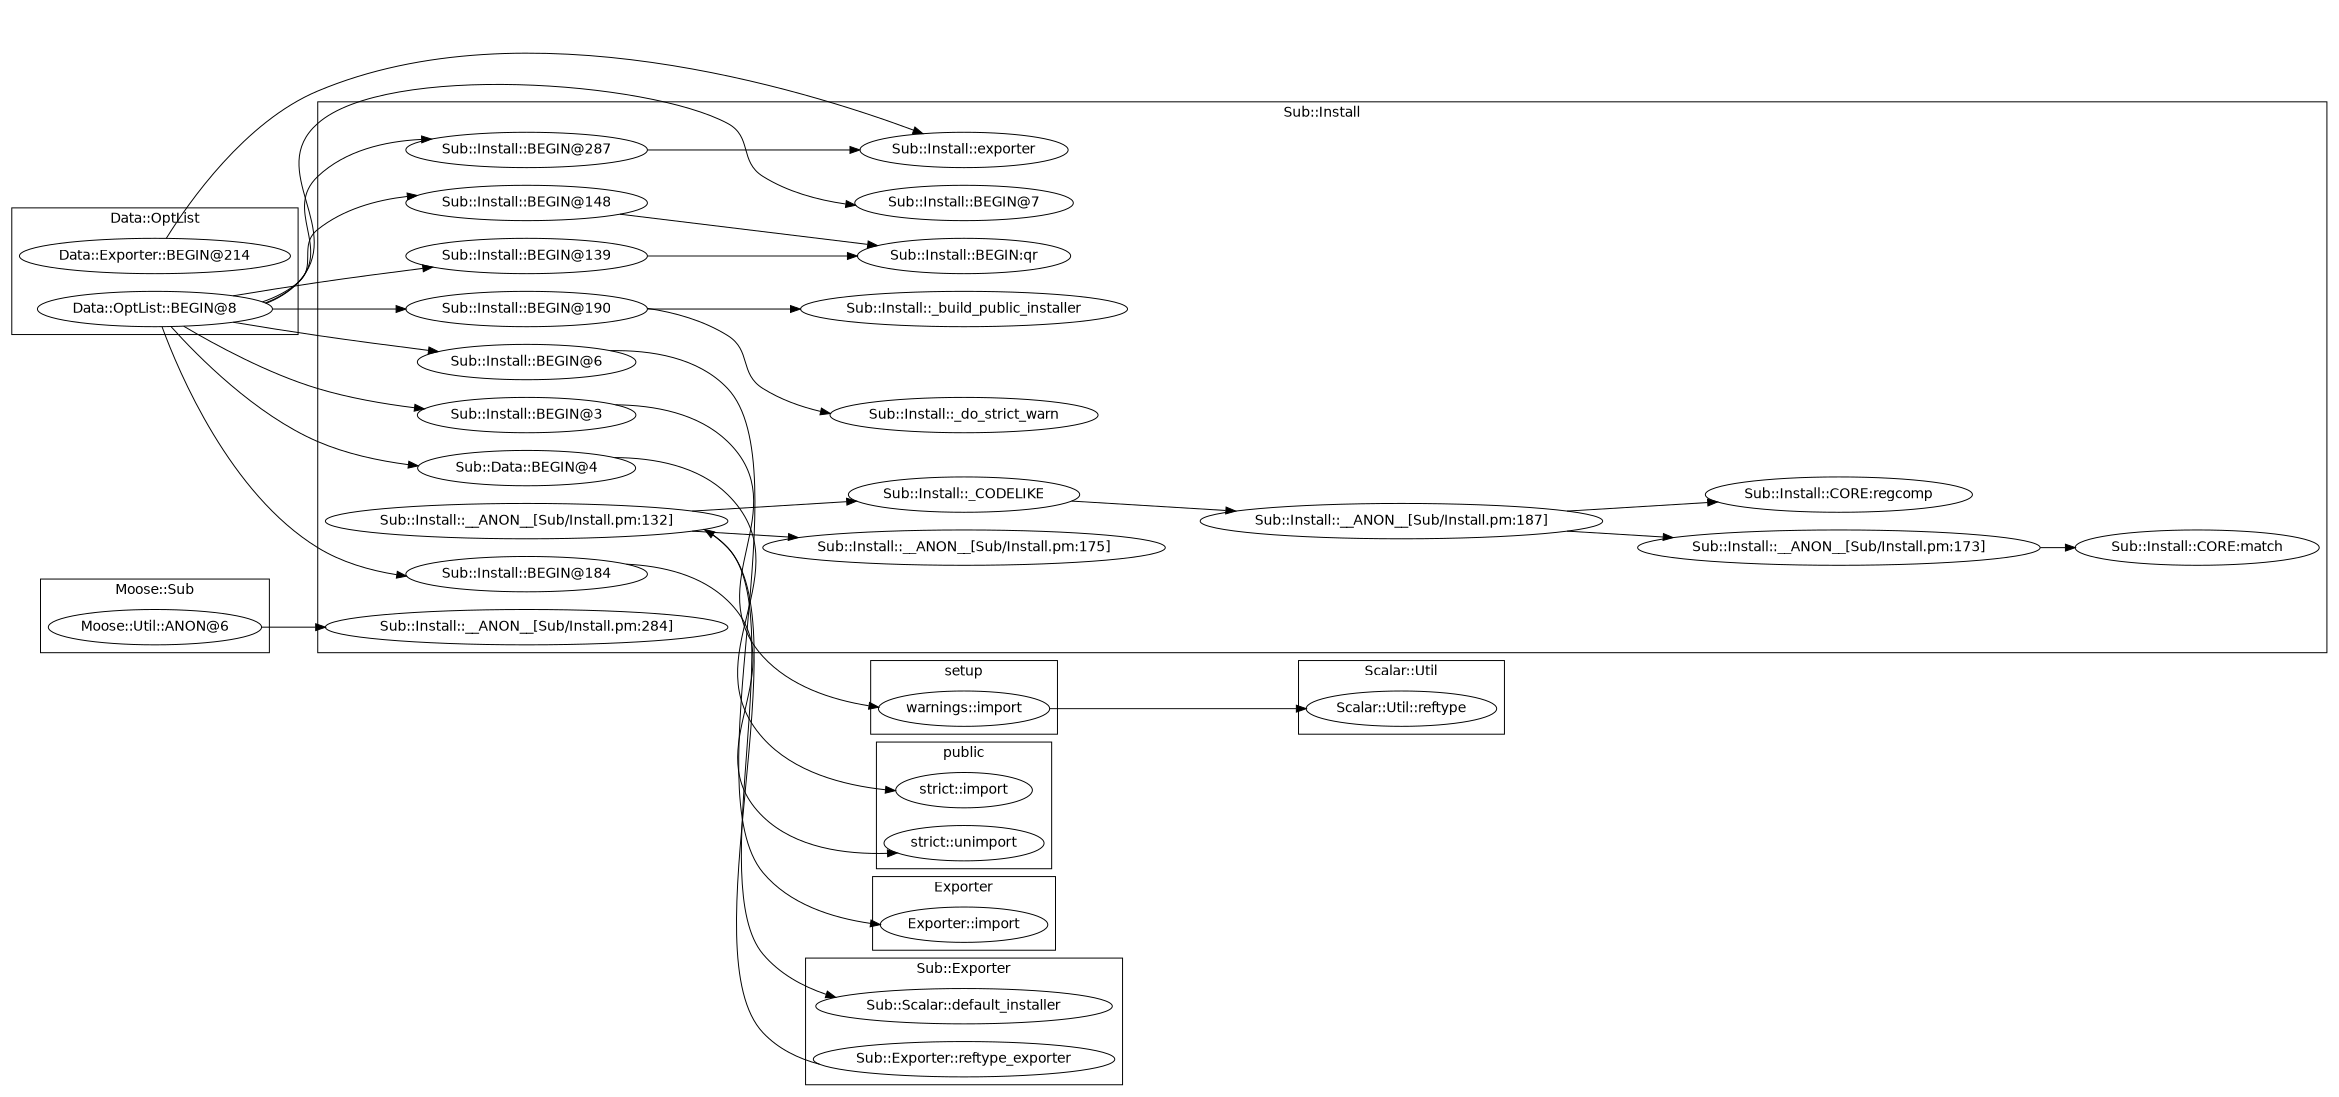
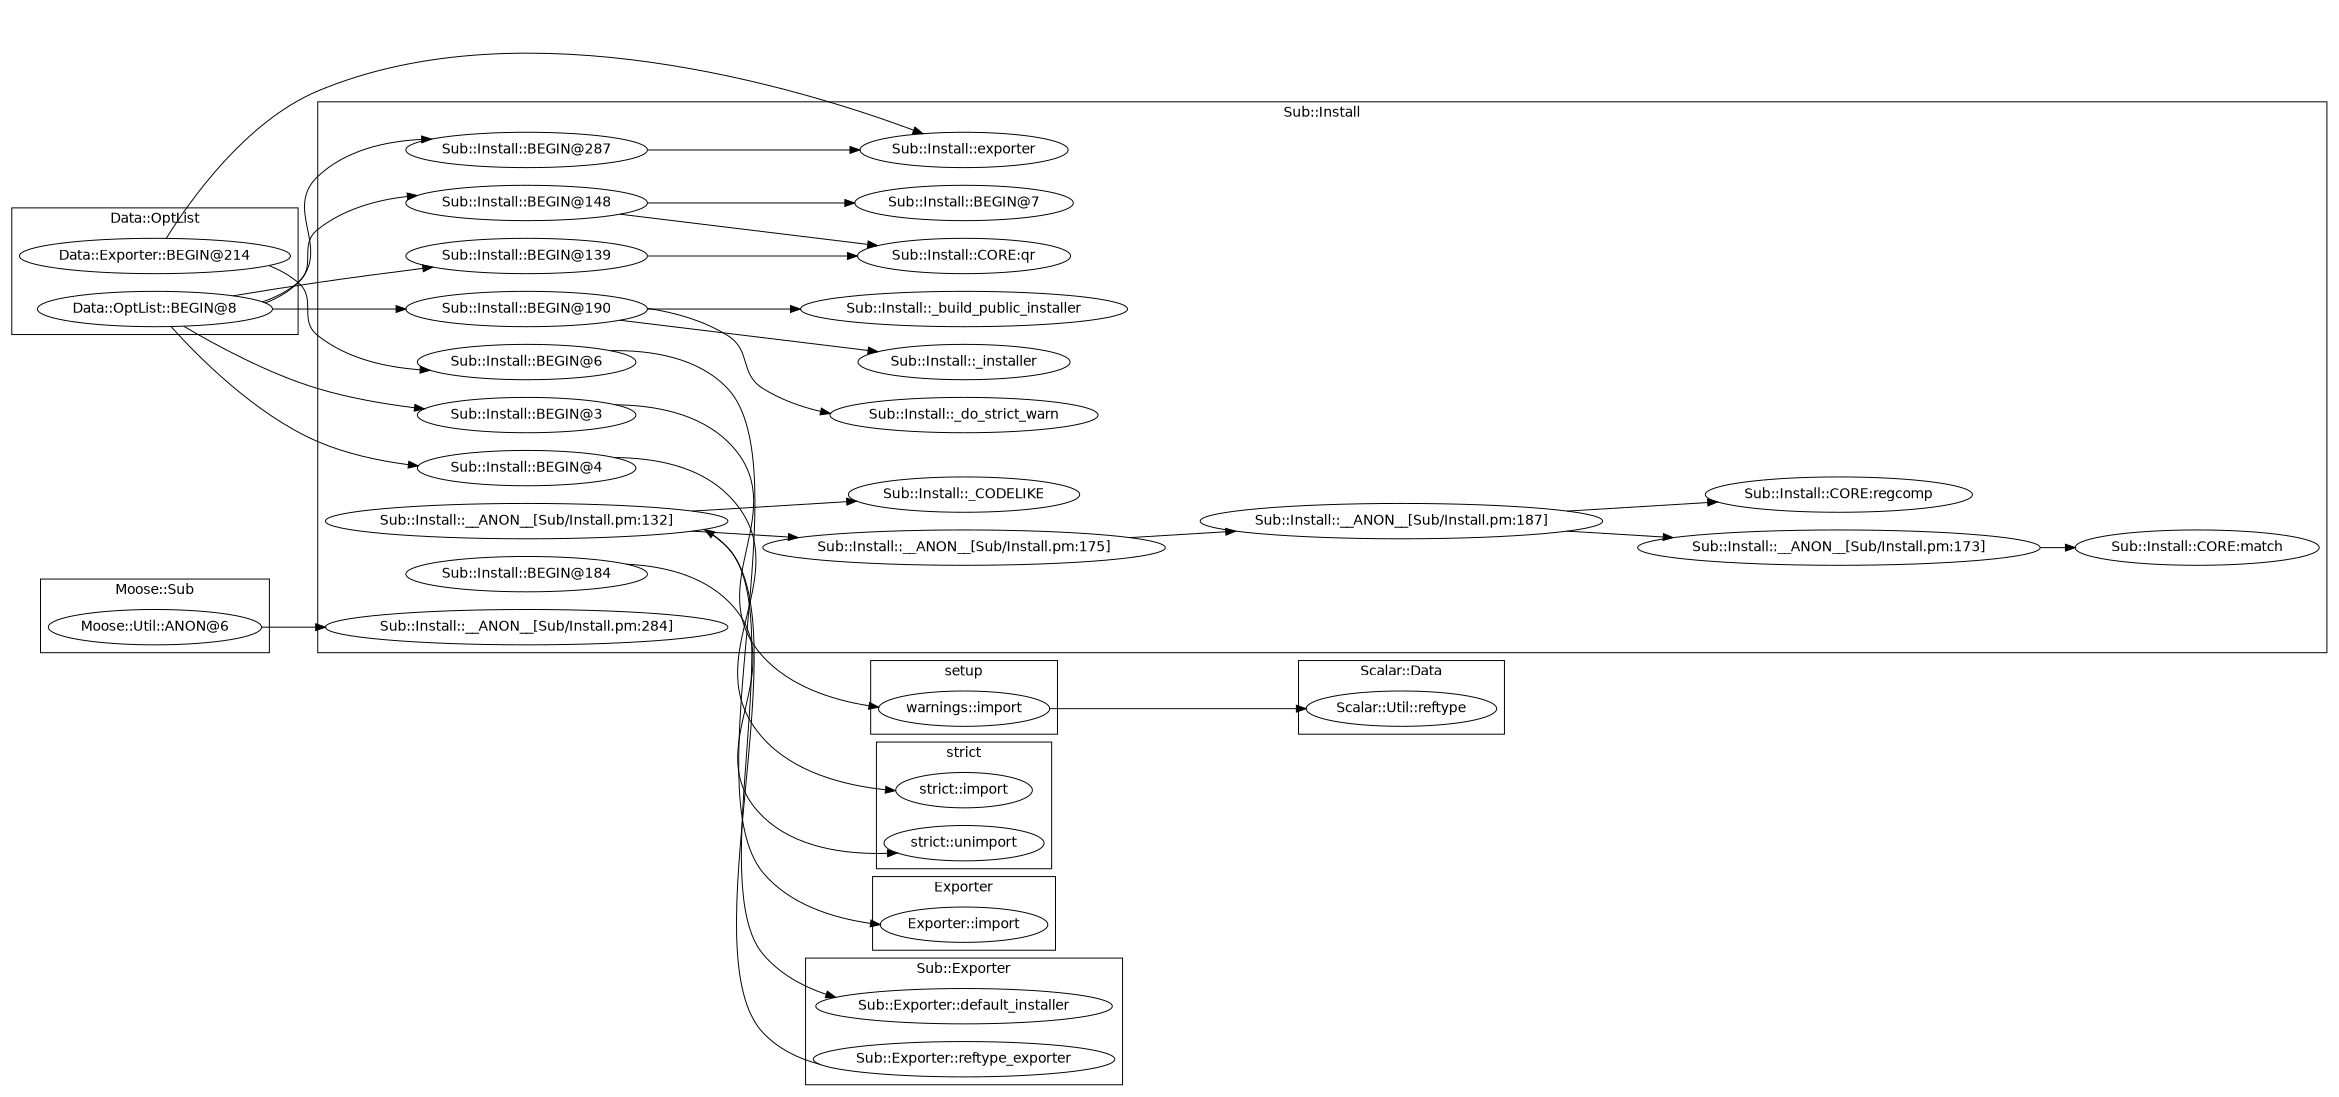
edge "Data::OptList::BEGIN@8" -> "Sub::Install::BEGIN@7": now "Sub::Install::BEGIN@148" -> "Sub::Install::BEGIN@7"
node "Sub::Install::BEGIN:qr": label "Sub::Install::BEGIN:qr" -> "Sub::Install::CORE:qr"
edge "Data::OptList::BEGIN@8" -> "Sub::Install::BEGIN@6": now "Data::Exporter::BEGIN@214" -> "Sub::Install::BEGIN@6"
node "Sub::Install::_installer": added
node "Sub::Data::BEGIN@4": label "Sub::Data::BEGIN@4" -> "Sub::Install::BEGIN@4"
edge "Data::OptList::BEGIN@8" -> "Sub::Install::BEGIN@184": removed
edge "Sub::Install::_CODELIKE" -> "Sub::Install::__ANON__[Sub/Install.pm:187]": now "Sub::Install::__ANON__[Sub/Install.pm:175]" -> "Sub::Install::__ANON__[Sub/Install.pm:187]"
cluster "Scalar::Util": label "Scalar::Util" -> "Scalar::Data"
cluster "public": label "public" -> "strict"
node "Sub::Scalar::default_installer": label "Sub::Scalar::default_installer" -> "Sub::Exporter::default_installer"
